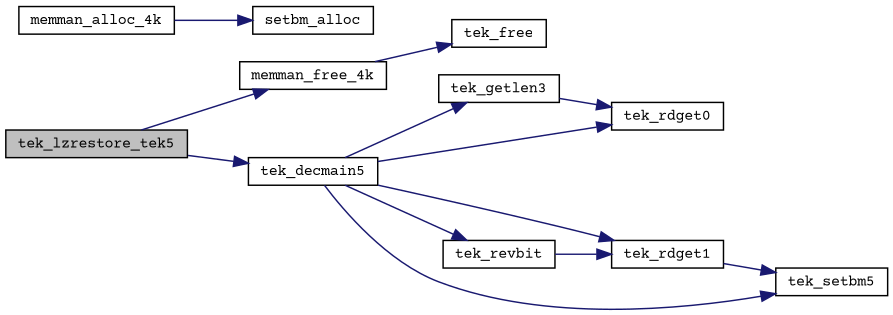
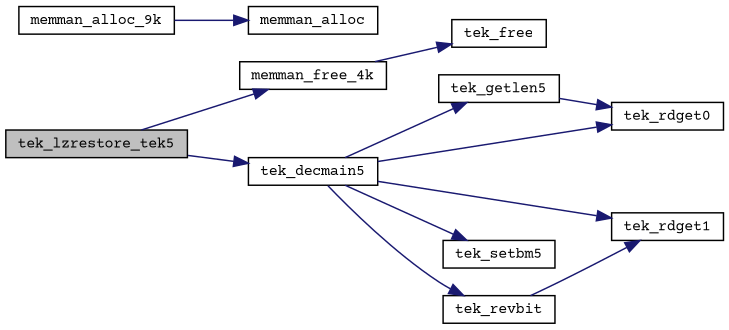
node "memman_alloc_4k": label "memman_alloc_4k" -> "memman_alloc_9k"
node "setbm_alloc": label "setbm_alloc" -> "memman_alloc"
node "tek_getlen3": label "tek_getlen3" -> "tek_getlen5"
edge "tek_rdget1" -> "tek_setbm5": removed
